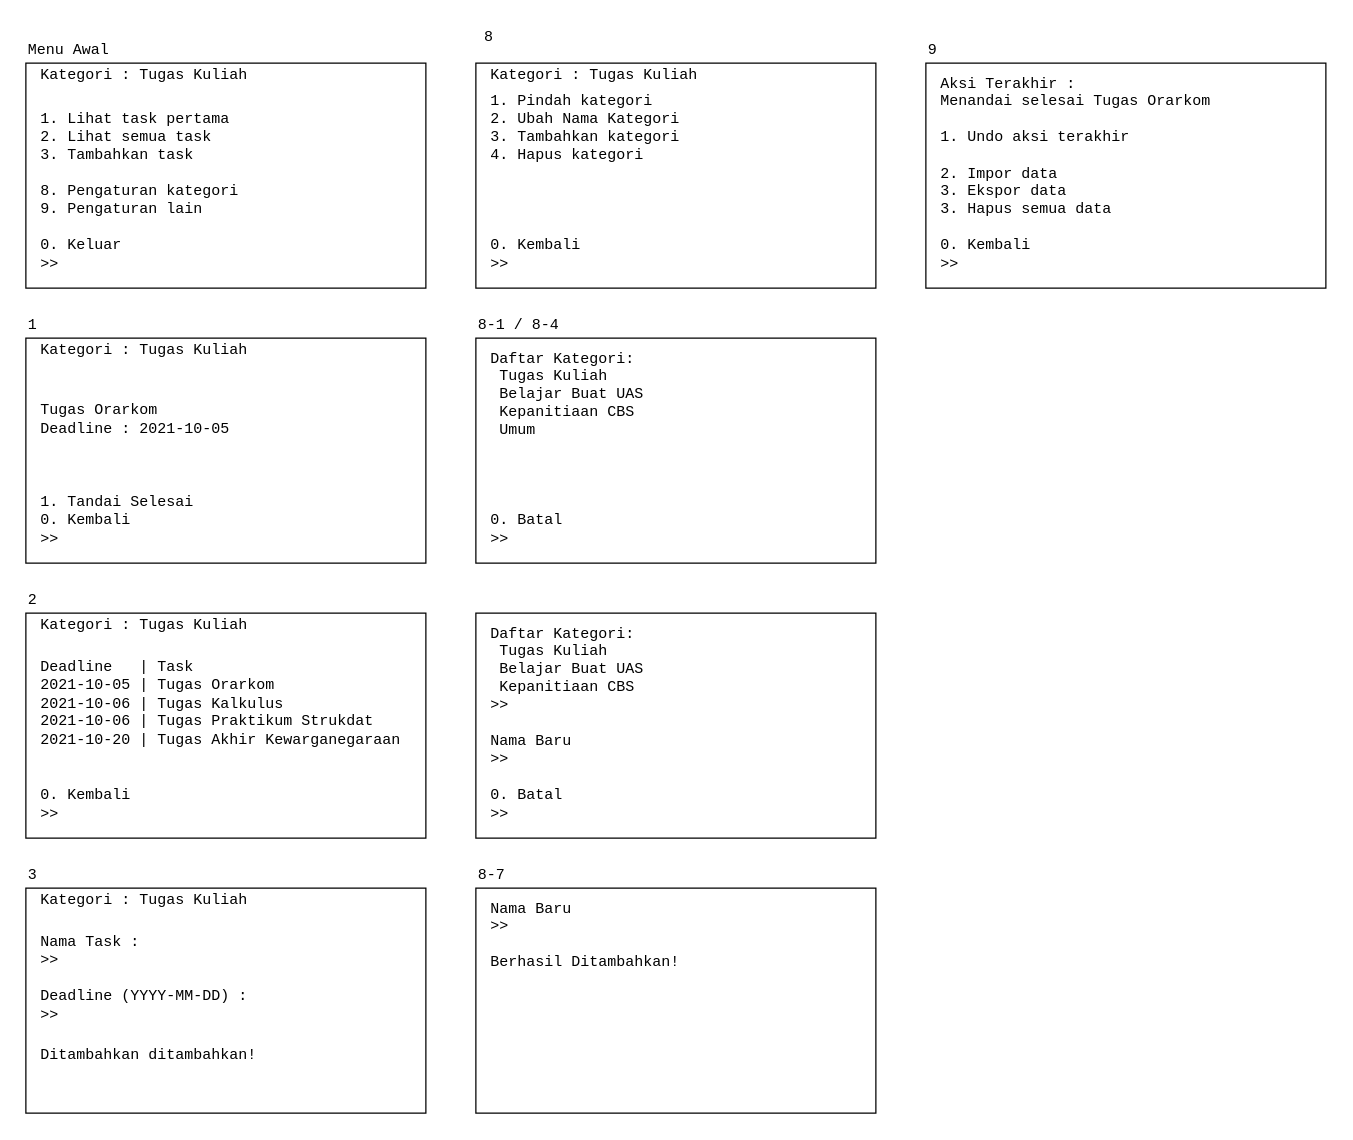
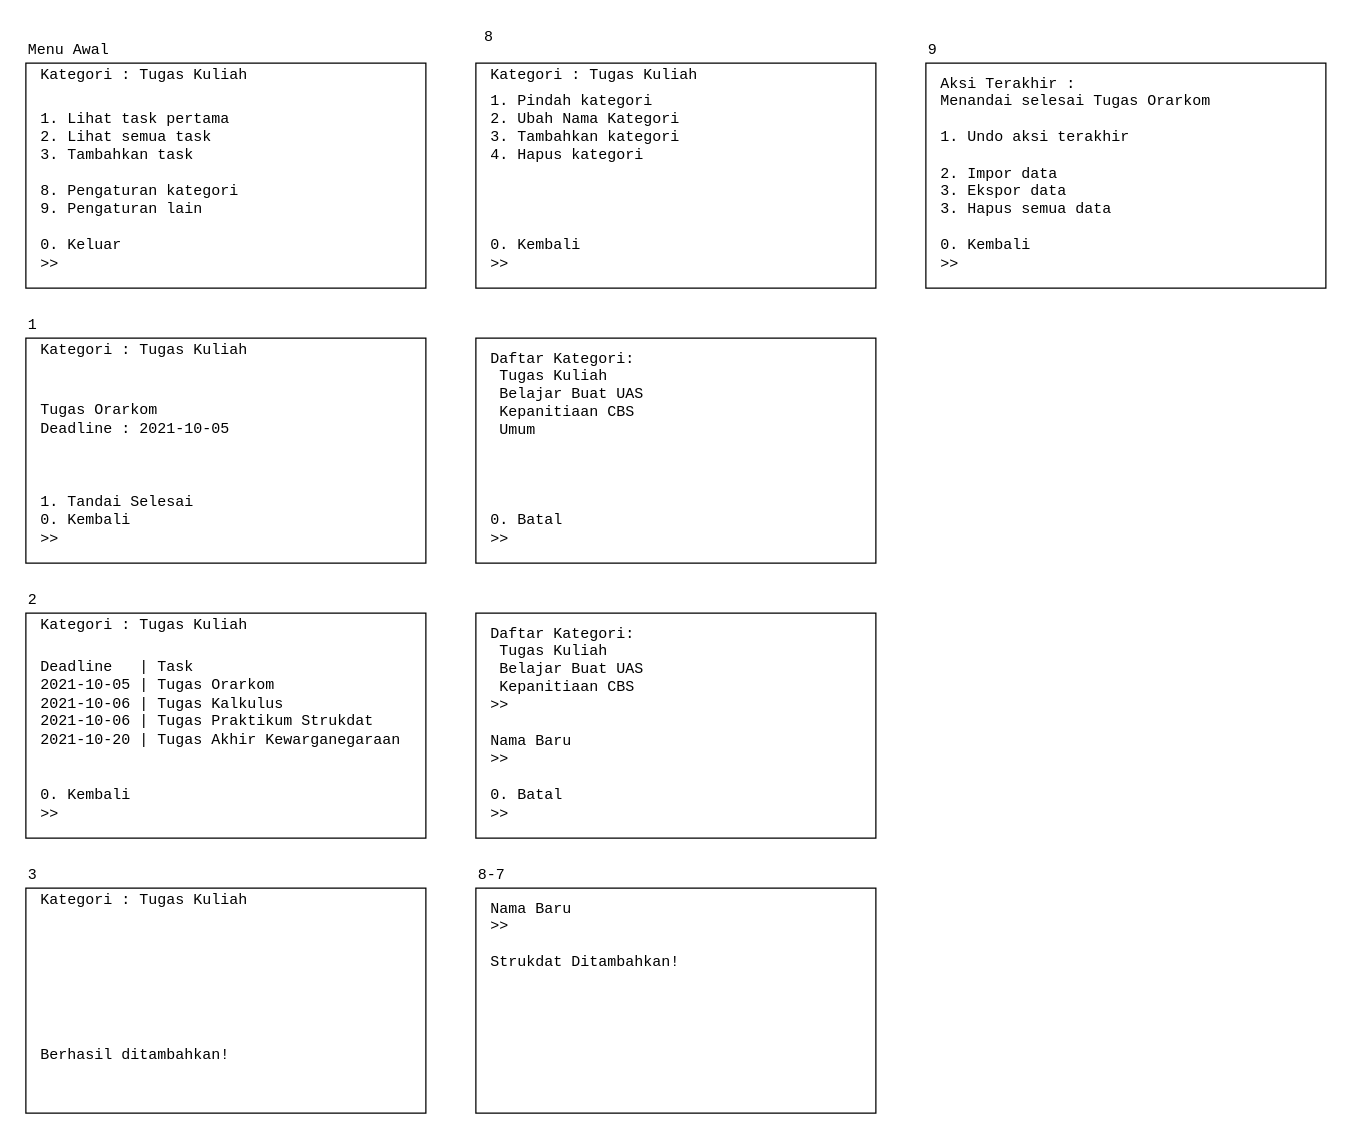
node "8-1 / 8-4": removed
node "Nama Task : >> Deadline (YYYY-MM-DD) : >>": removed
node "Ditambahkan ditambahkan!": label "Ditambahkan ditambahkan!" -> "Berhasil ditambahkan!"
node "Nama Baru >> Berhasil Ditambahkan!": label "Nama Baru >> Berhasil Ditambahkan!" -> "Nama Baru >> Strukdat Ditambahkan!"
